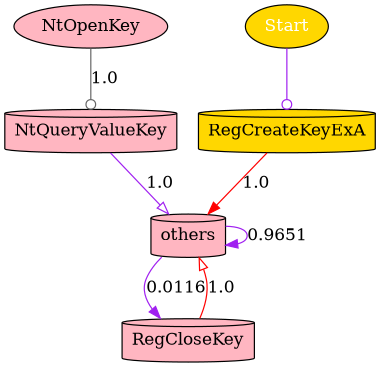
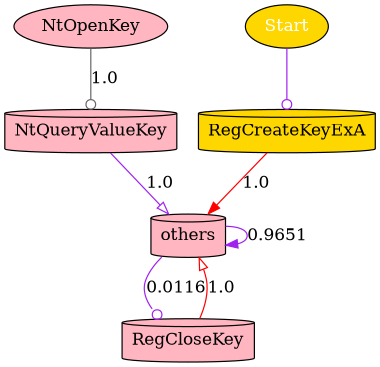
edge "others" -> "RegCloseKey": arrowhead normal -> odot
